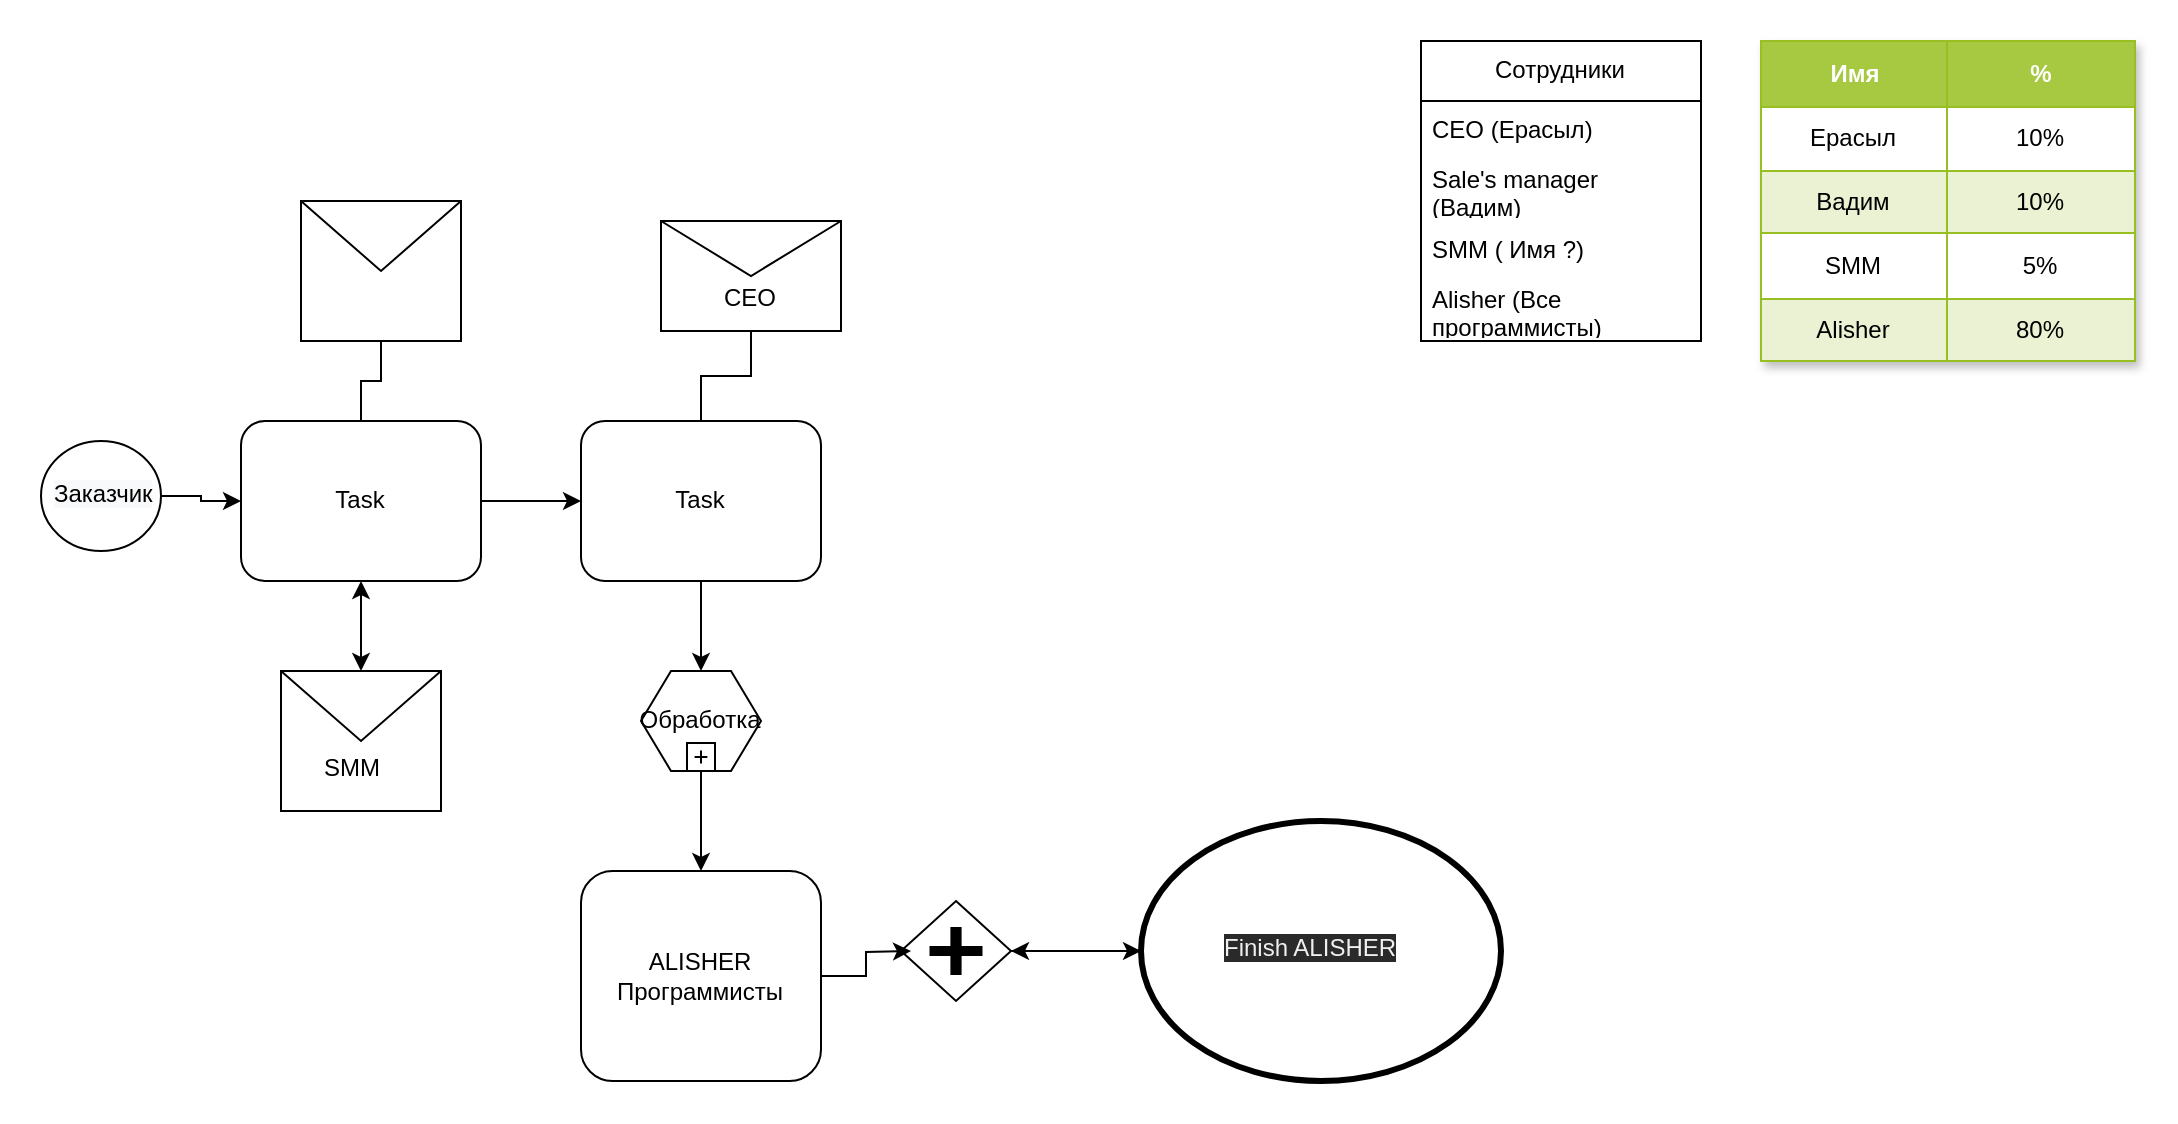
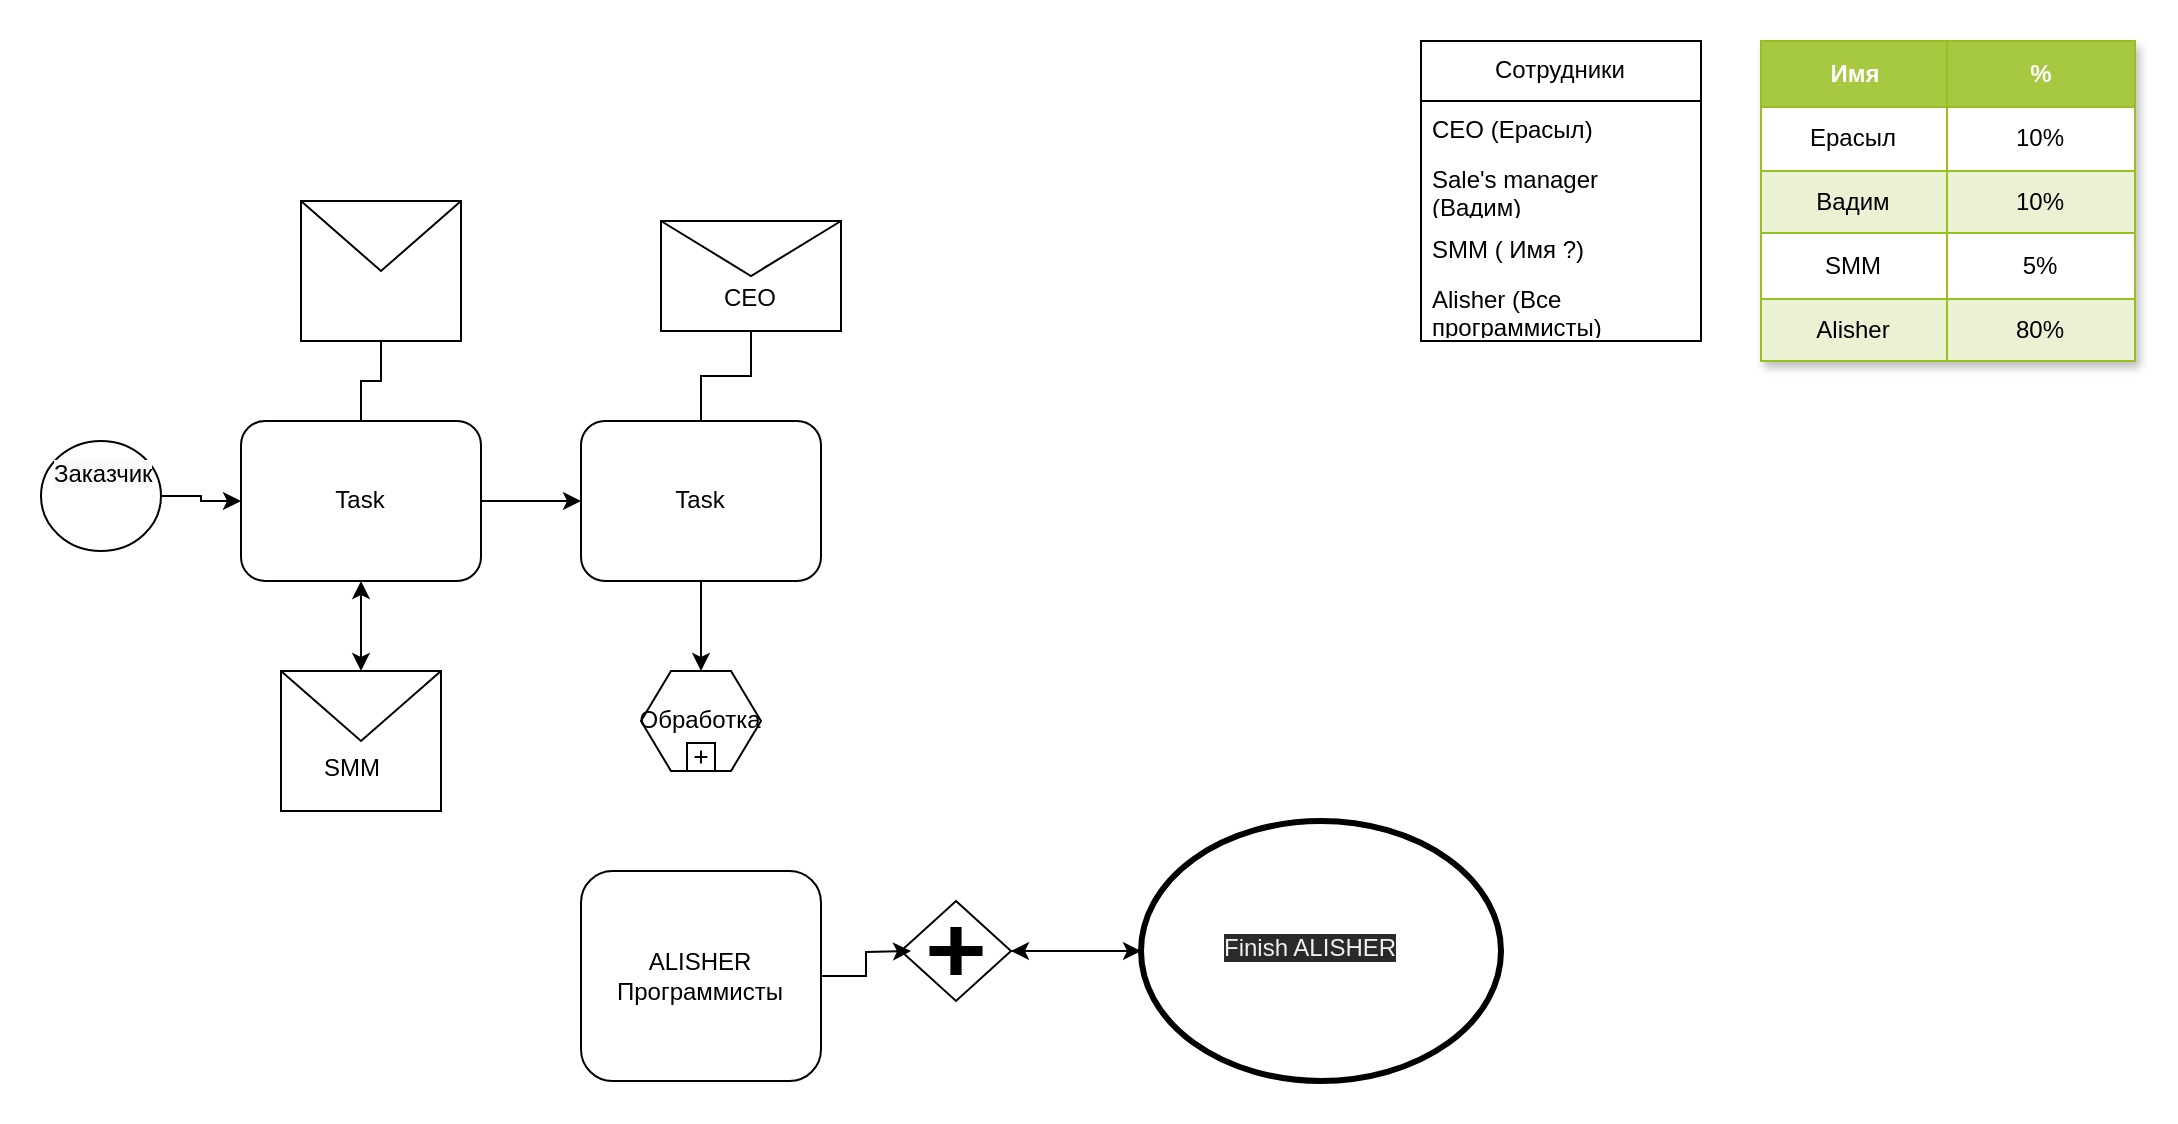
node "Заказчик": moved (101, 501) -> (101, 481)
edge "Обработка" -> "ALISHER Программисты": removed
